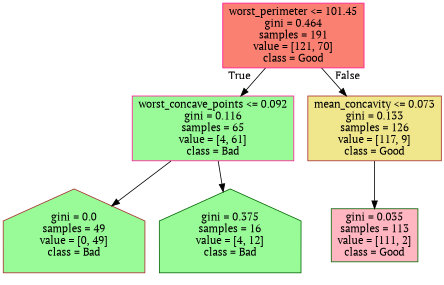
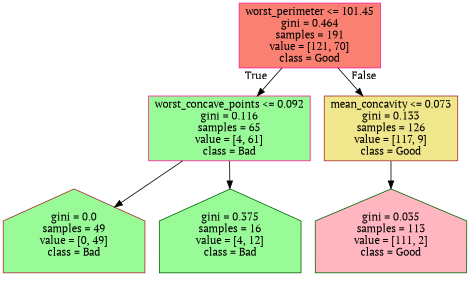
node "gini = 0.035 samples = 113 value = [111, 2] class = Good": shape box -> house
